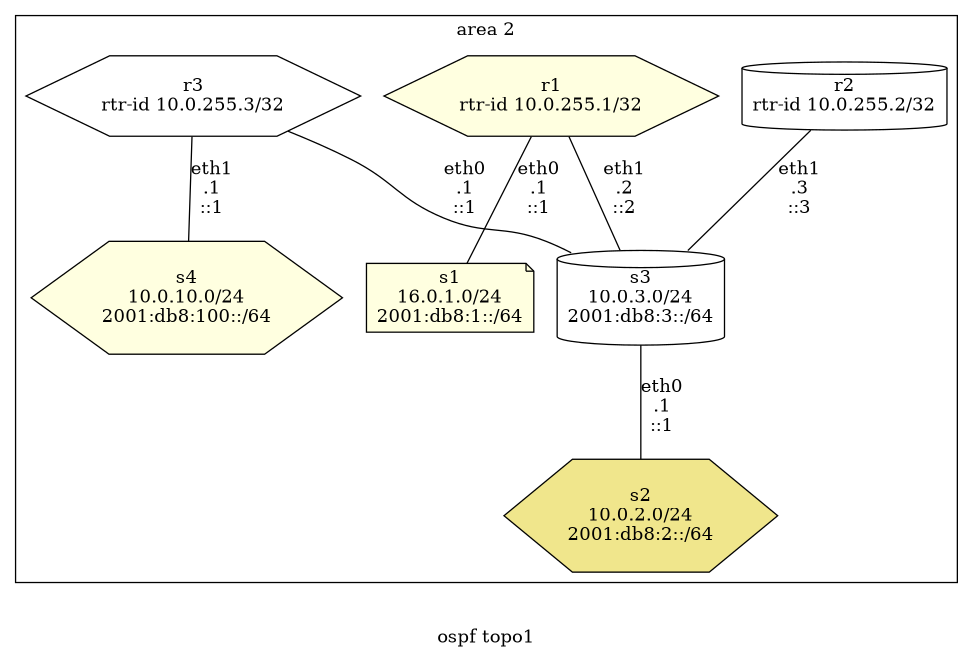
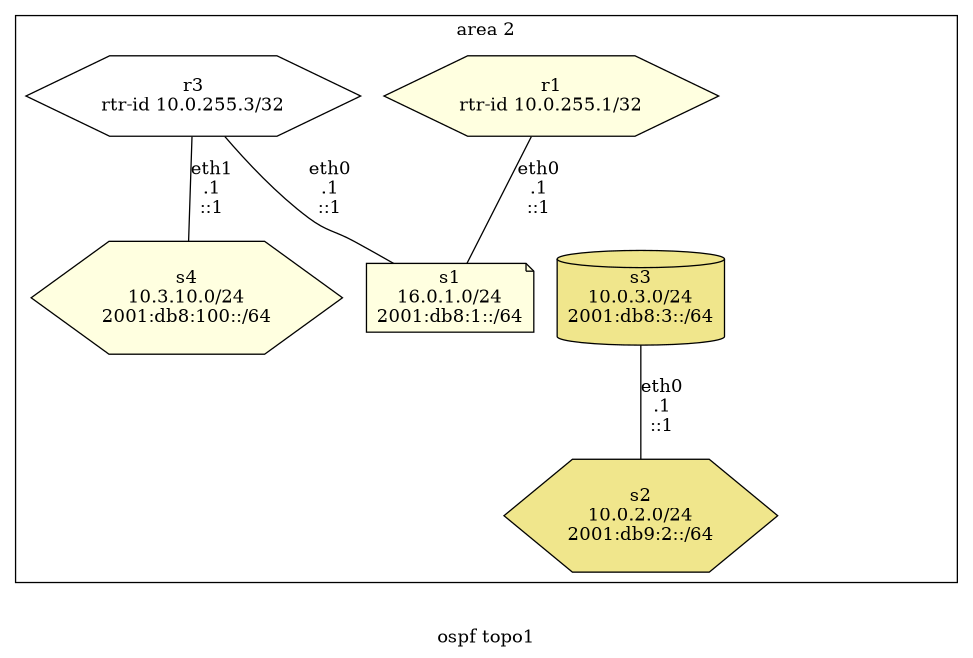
node "r2 rtr-id 10.0.255.2/32": removed
edge "r1 rtr-id 10.0.255.1/32" -- "s3 10.0.3.0/24 2001:db8:3::/64": removed, label "eth1 .2 ::2"
edge "r3 rtr-id 10.0.255.3/32" -- "s3 10.0.3.0/24 2001:db8:3::/64": now "r3 rtr-id 10.0.255.3/32" -- "s1 16.0.1.0/24 2001:db8:1::/64"
node "s4 10.0.10.0/24 2001:db8:100::/64": label "s4 10.0.10.0/24 2001:db8:100::/64" -> "s4 10.3.10.0/24 2001:db8:100::/64"
node "s3 10.0.3.0/24 2001:db8:3::/64": fillcolor white -> khaki
node "s2 10.0.2.0/24 2001:db8:2::/64": label "s2 10.0.2.0/24 2001:db8:2::/64" -> "s2 10.0.2.0/24 2001:db9:2::/64"
